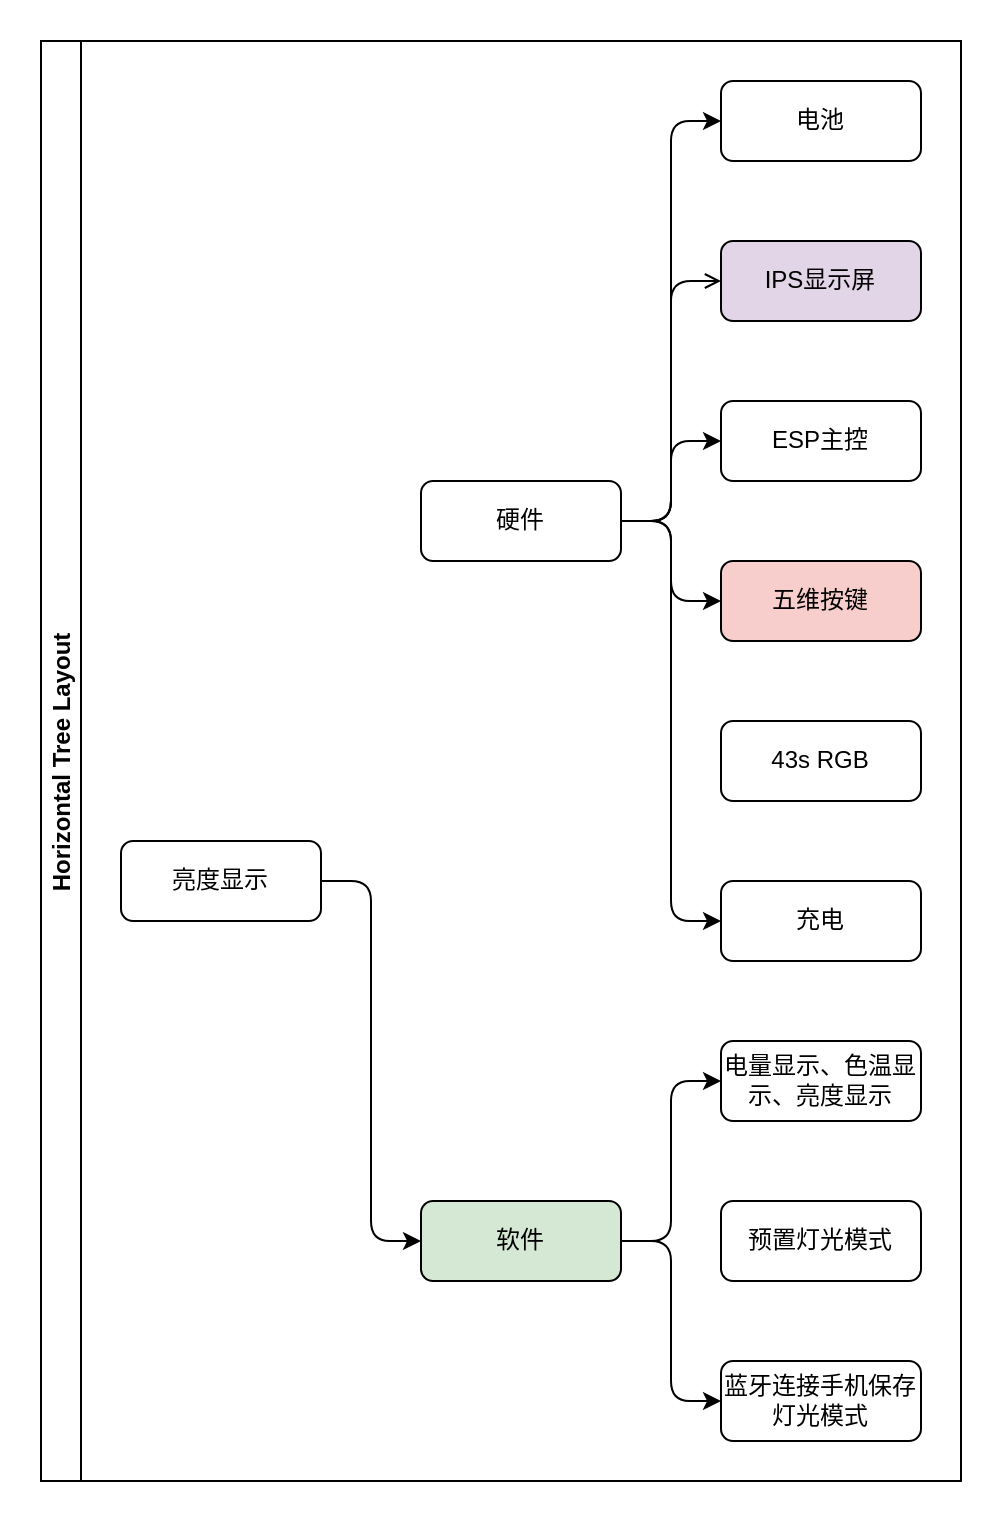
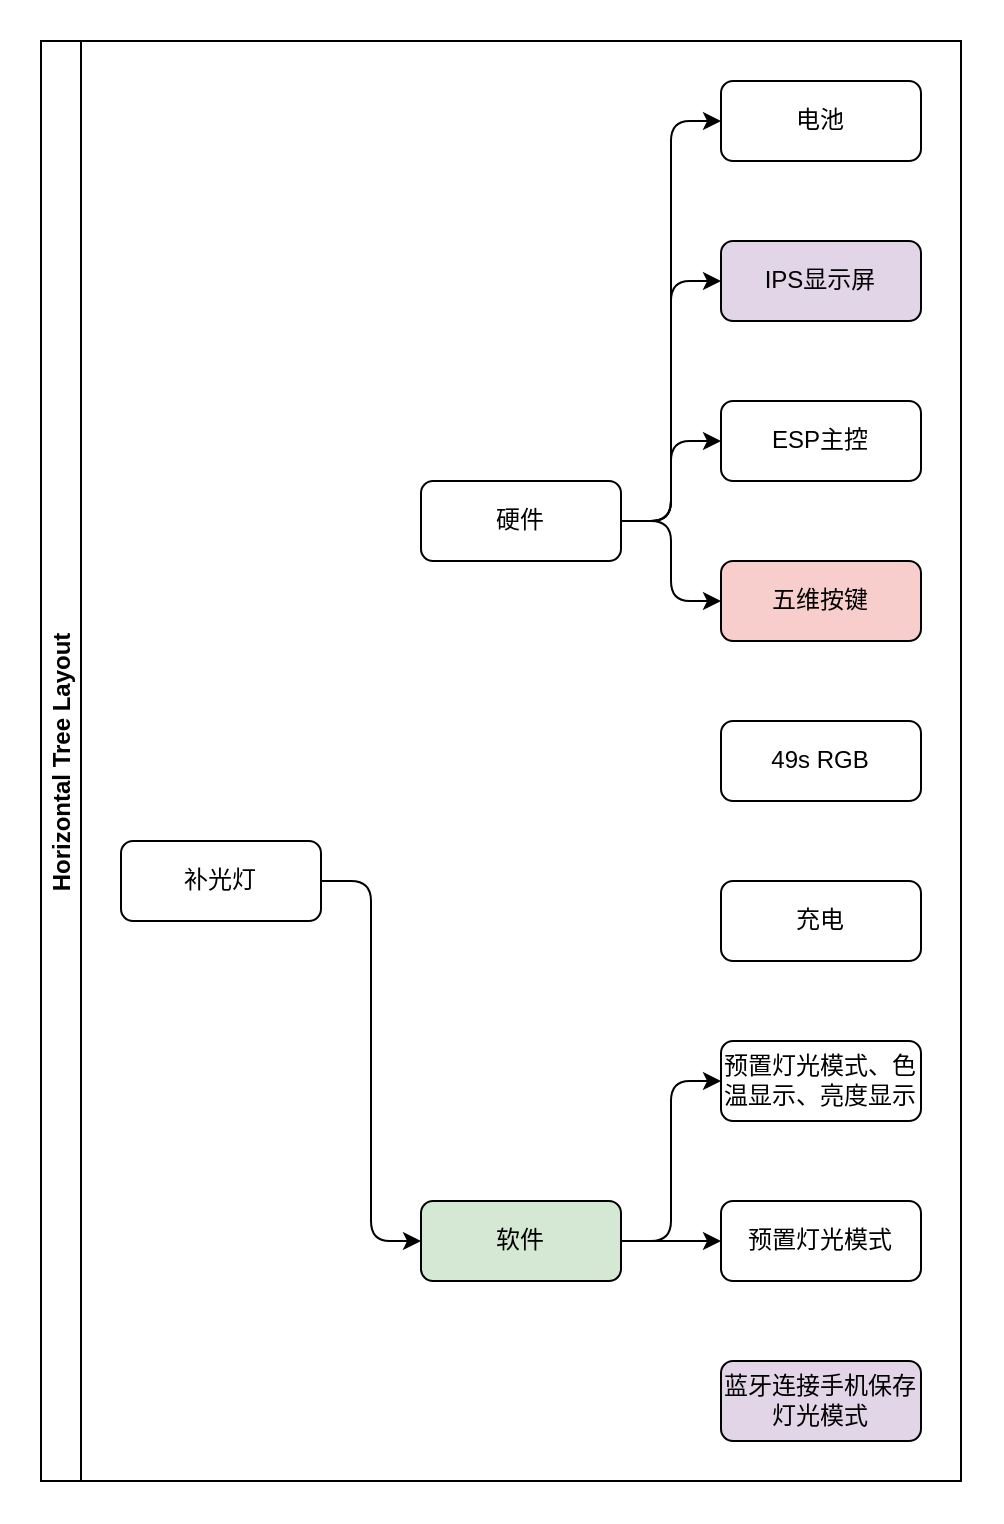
edge "硬件" -> "IPS显示屏": arrowhead open -> classic
node "43s RGB": label "43s RGB" -> "49s RGB"
edge "硬件" -> "充电": removed
node "亮度显示": label "亮度显示" -> "补光灯"
node "电量显示、色温显示、亮度显示": label "电量显示、色温显示、亮度显示" -> "预置灯光模式、色温显示、亮度显示"
edge "软件" -> "预置灯光模式": added
edge "软件" -> "蓝牙连接手机保存灯光模式": removed
node "蓝牙连接手机保存灯光模式": fillcolor #ffffff -> #e1d5e7
